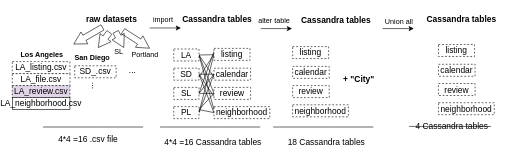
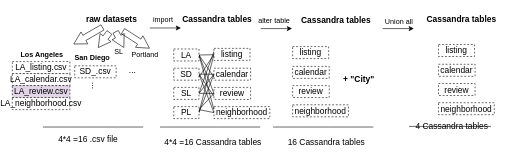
node "LA_file.csv": label "LA_file.csv" -> "LA_calendar.csv"
node "LA_neighborhood.csv": style solid -> dashed
node "18 Cassandra tables": label "18 Cassandra tables" -> "16 Cassandra tables"
